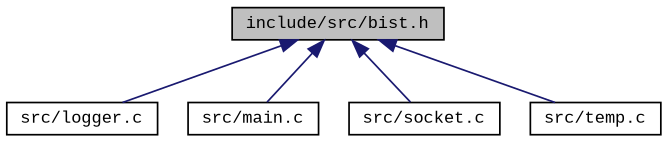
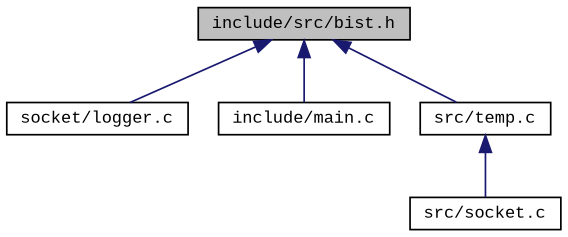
edge "src/socket.c" -> "include/src/bist.h": now "src/socket.c" -> "src/temp.c"
node "src/logger.c": label "src/logger.c" -> "socket/logger.c"
node "src/main.c": label "src/main.c" -> "include/main.c"
